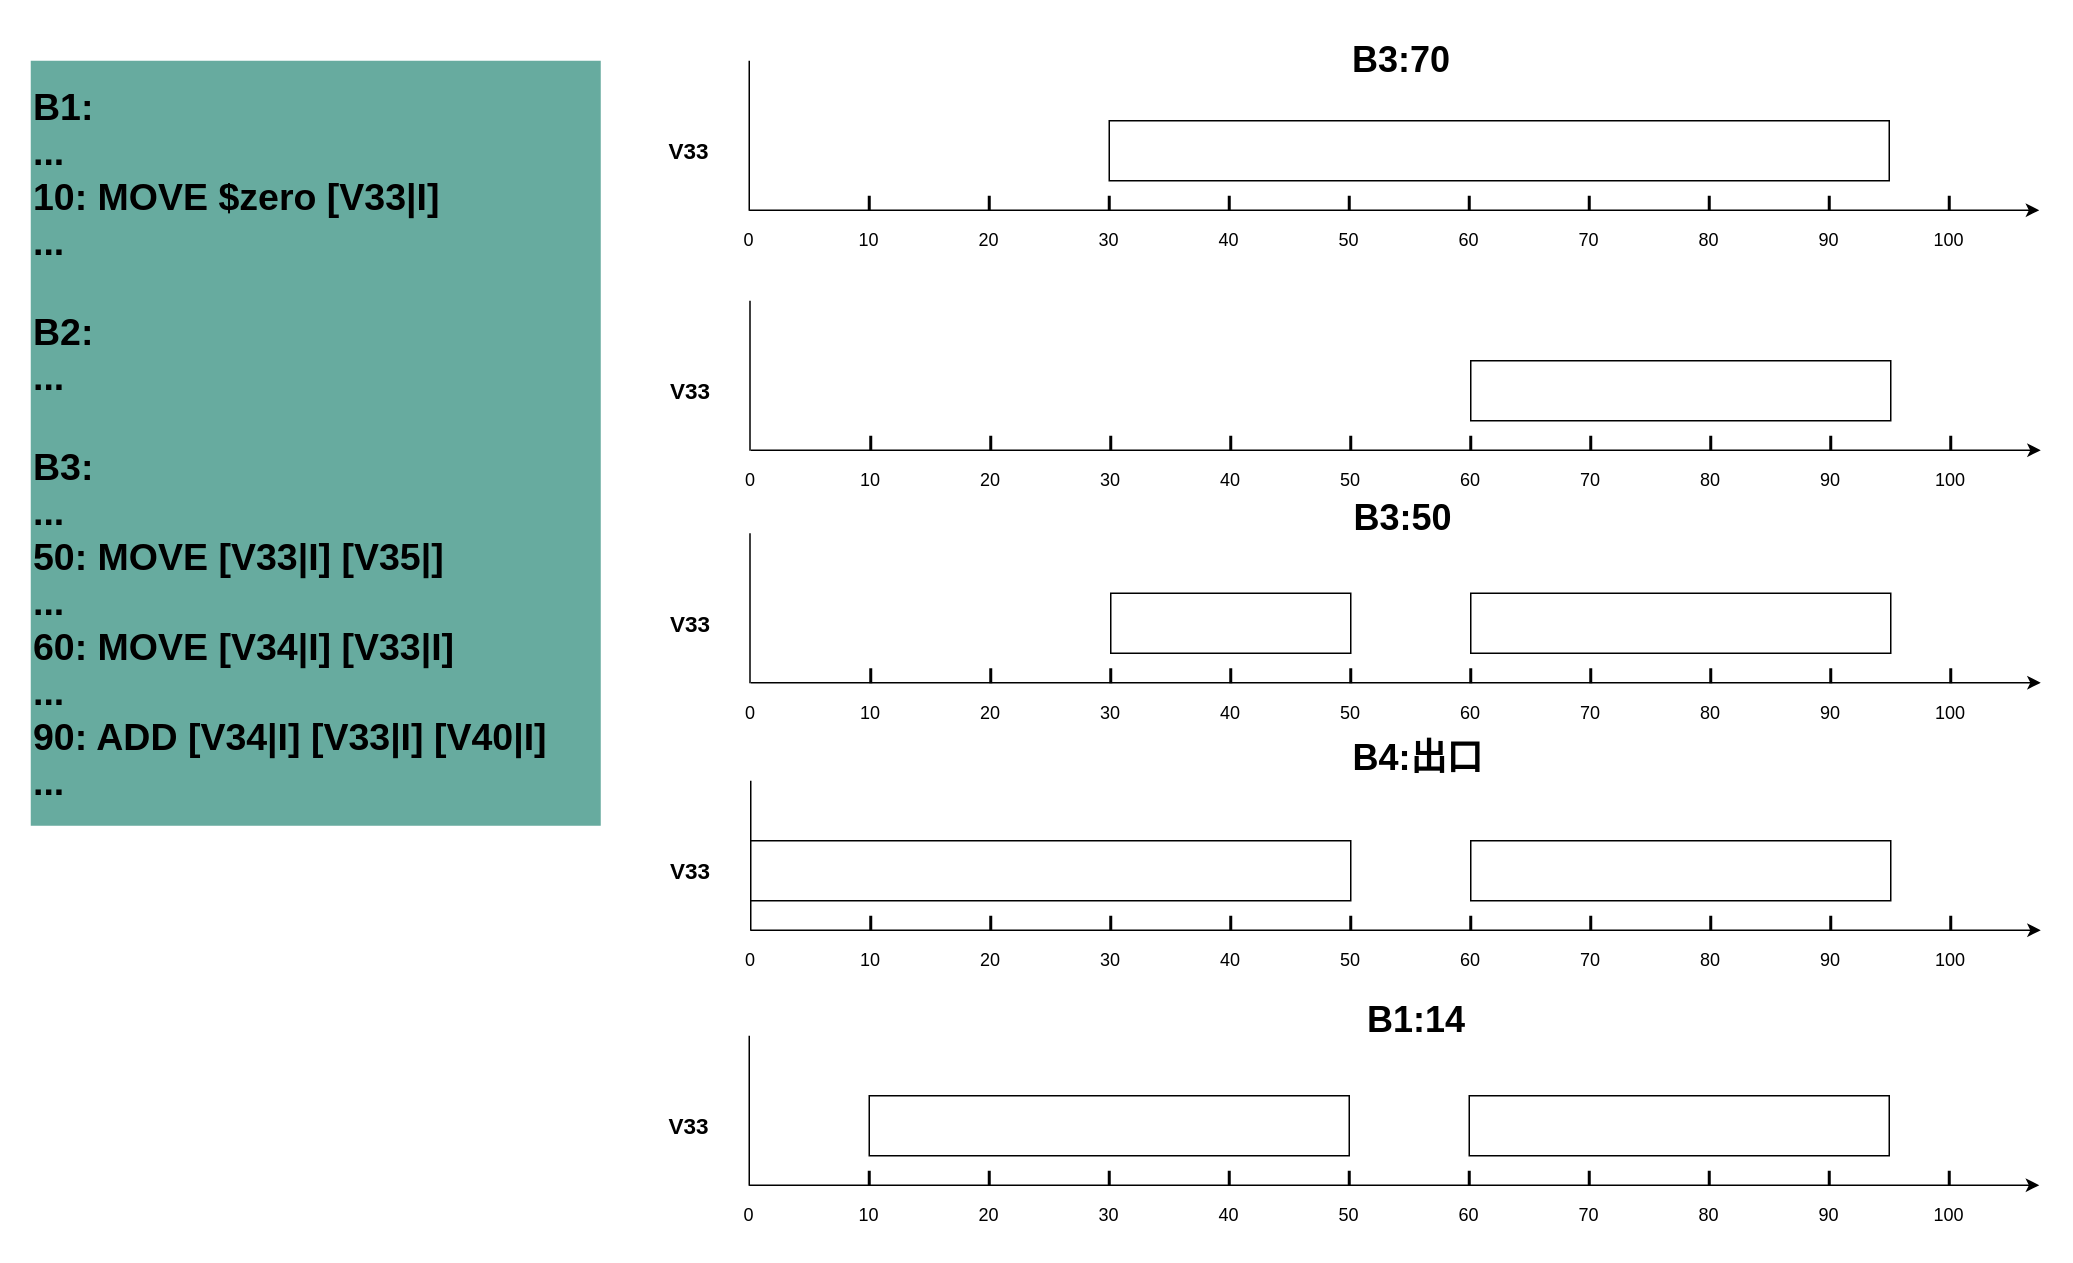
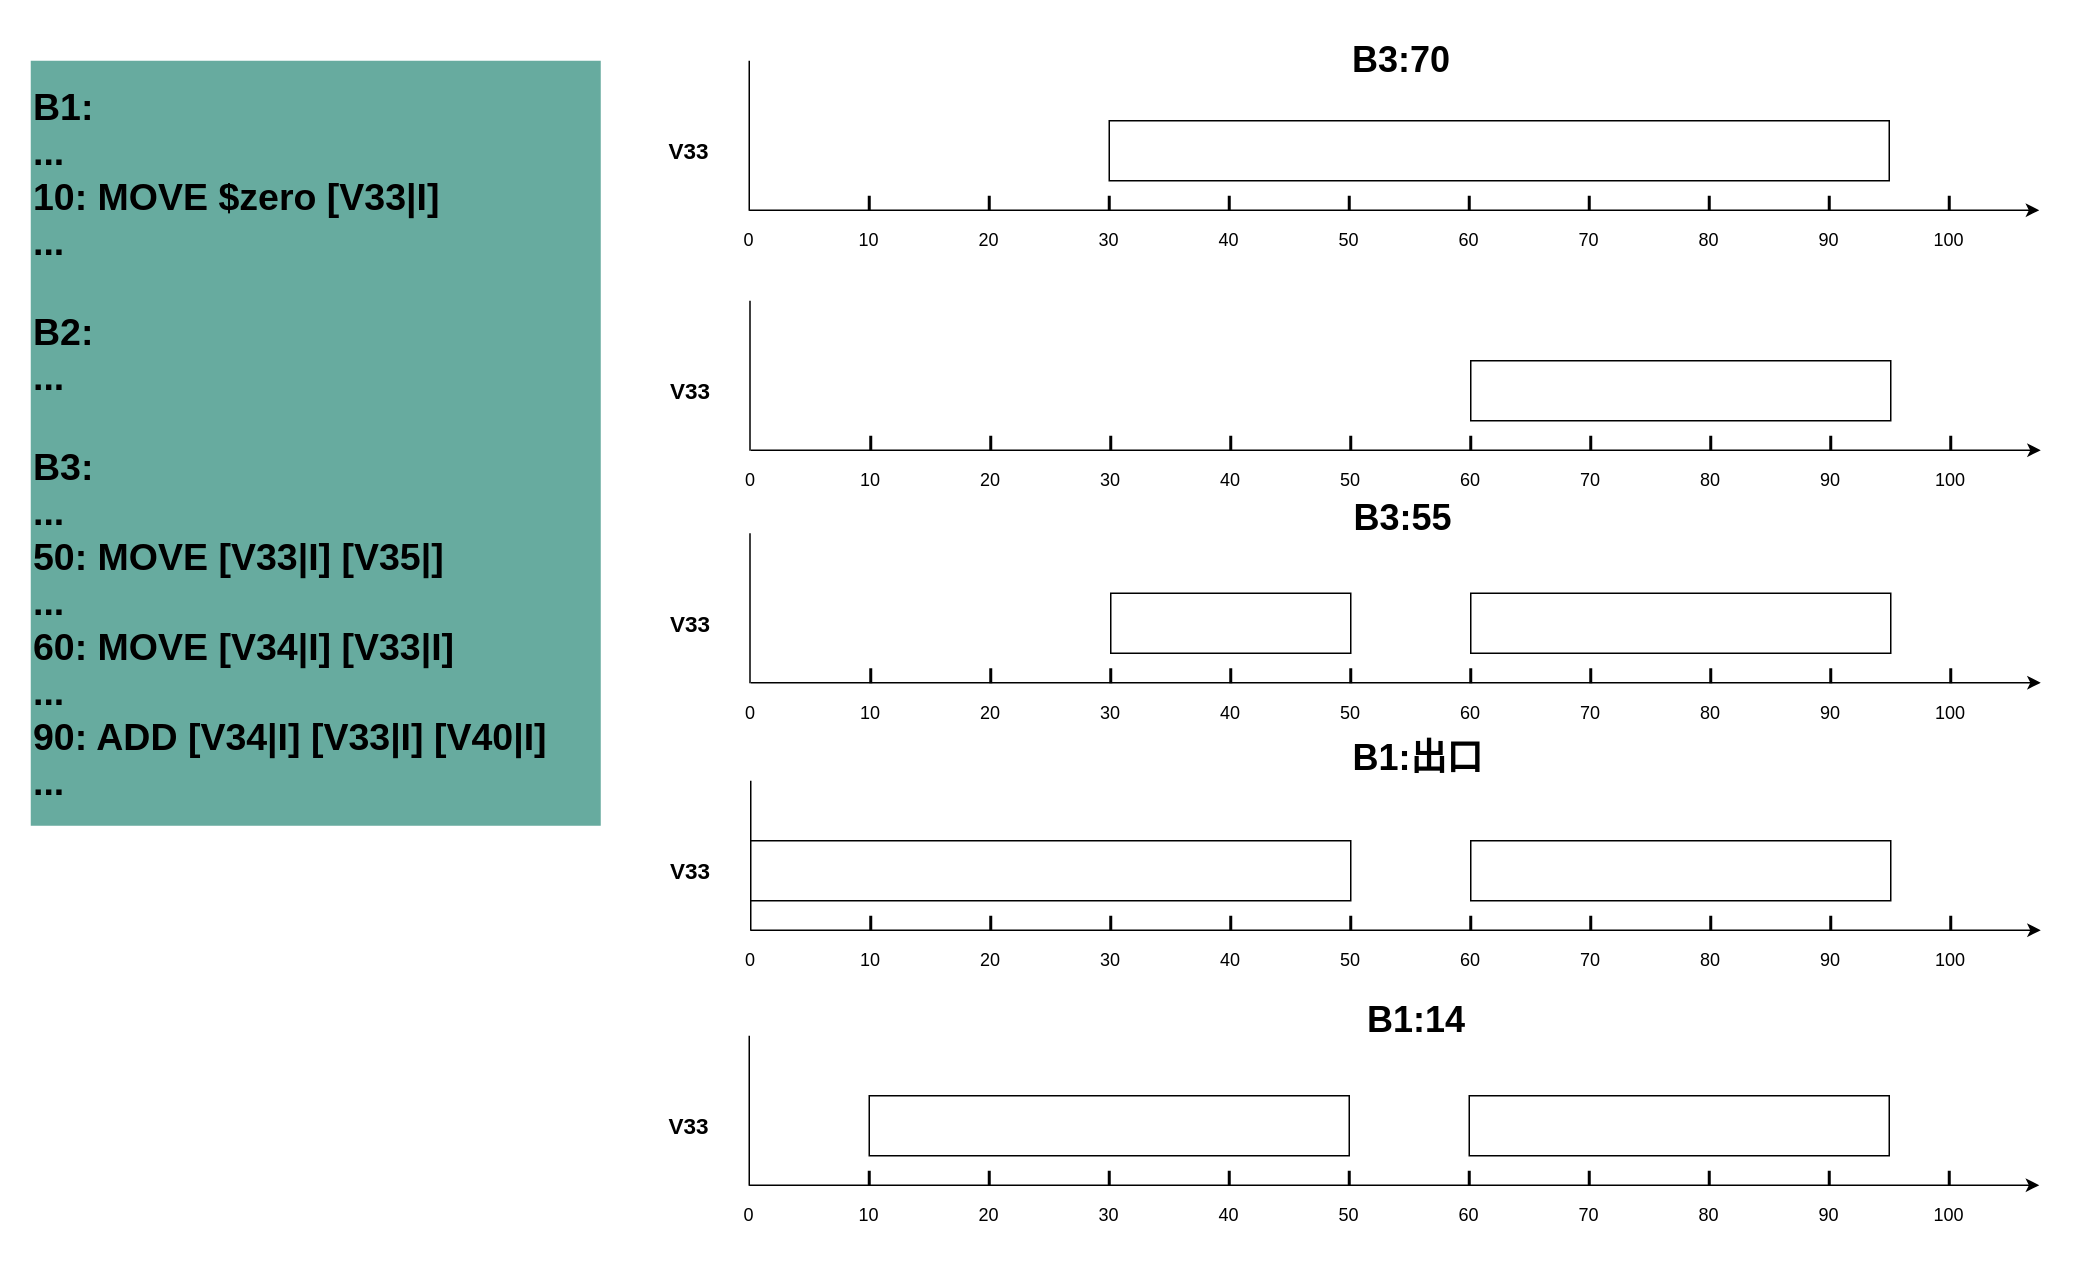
node "B3:50": label "B3:50" -> "B3:55"
node "B4:出口": label "B4:出口" -> "B1:出口"
